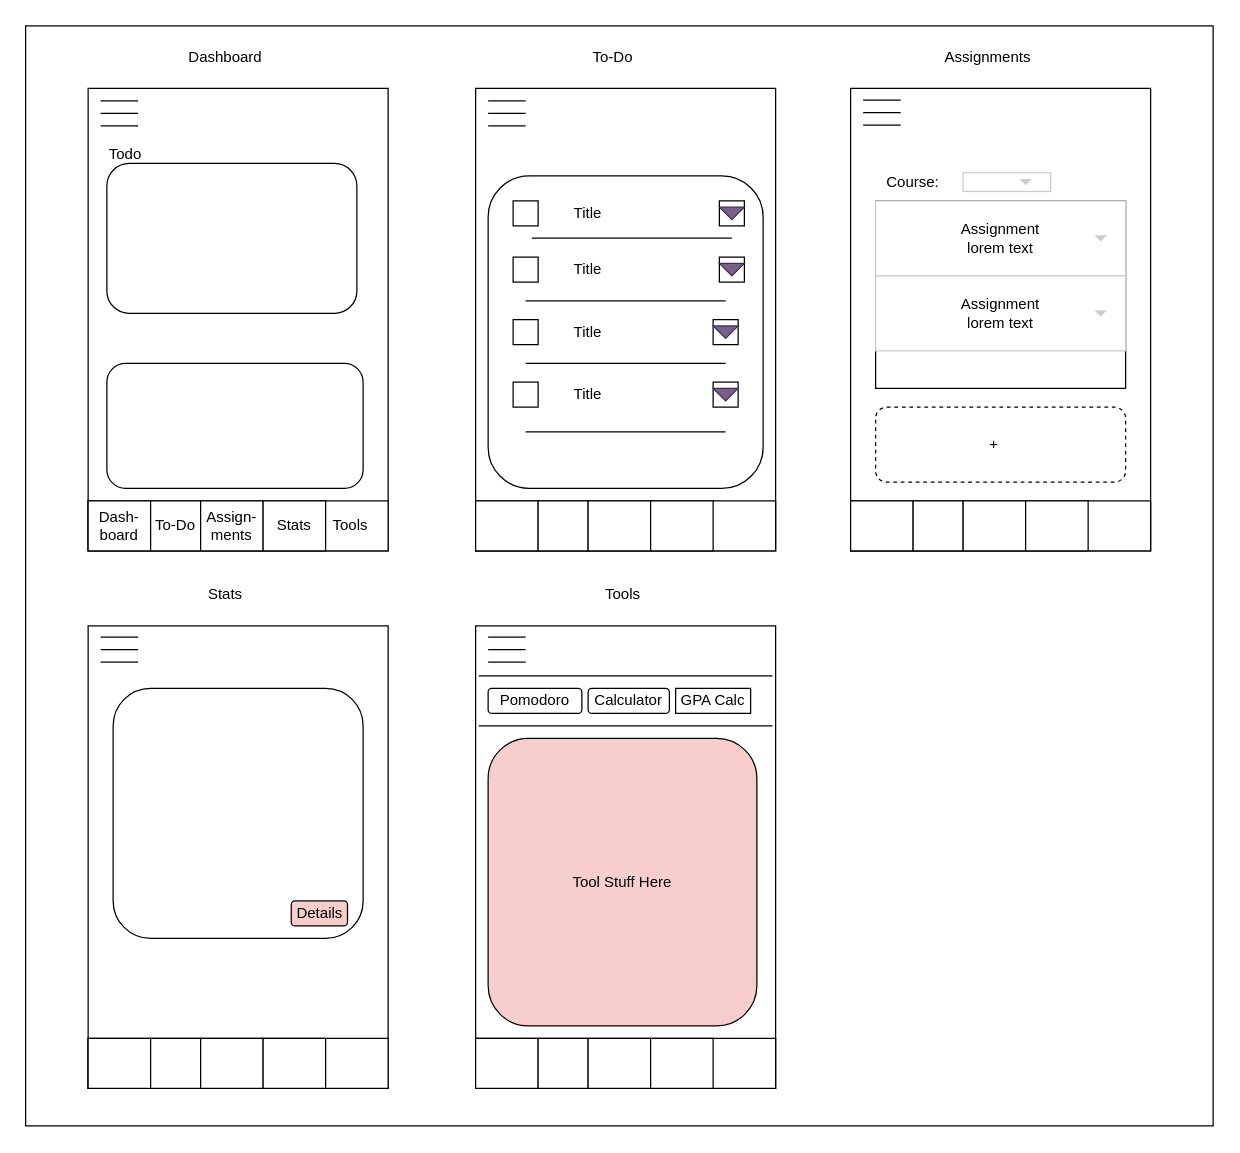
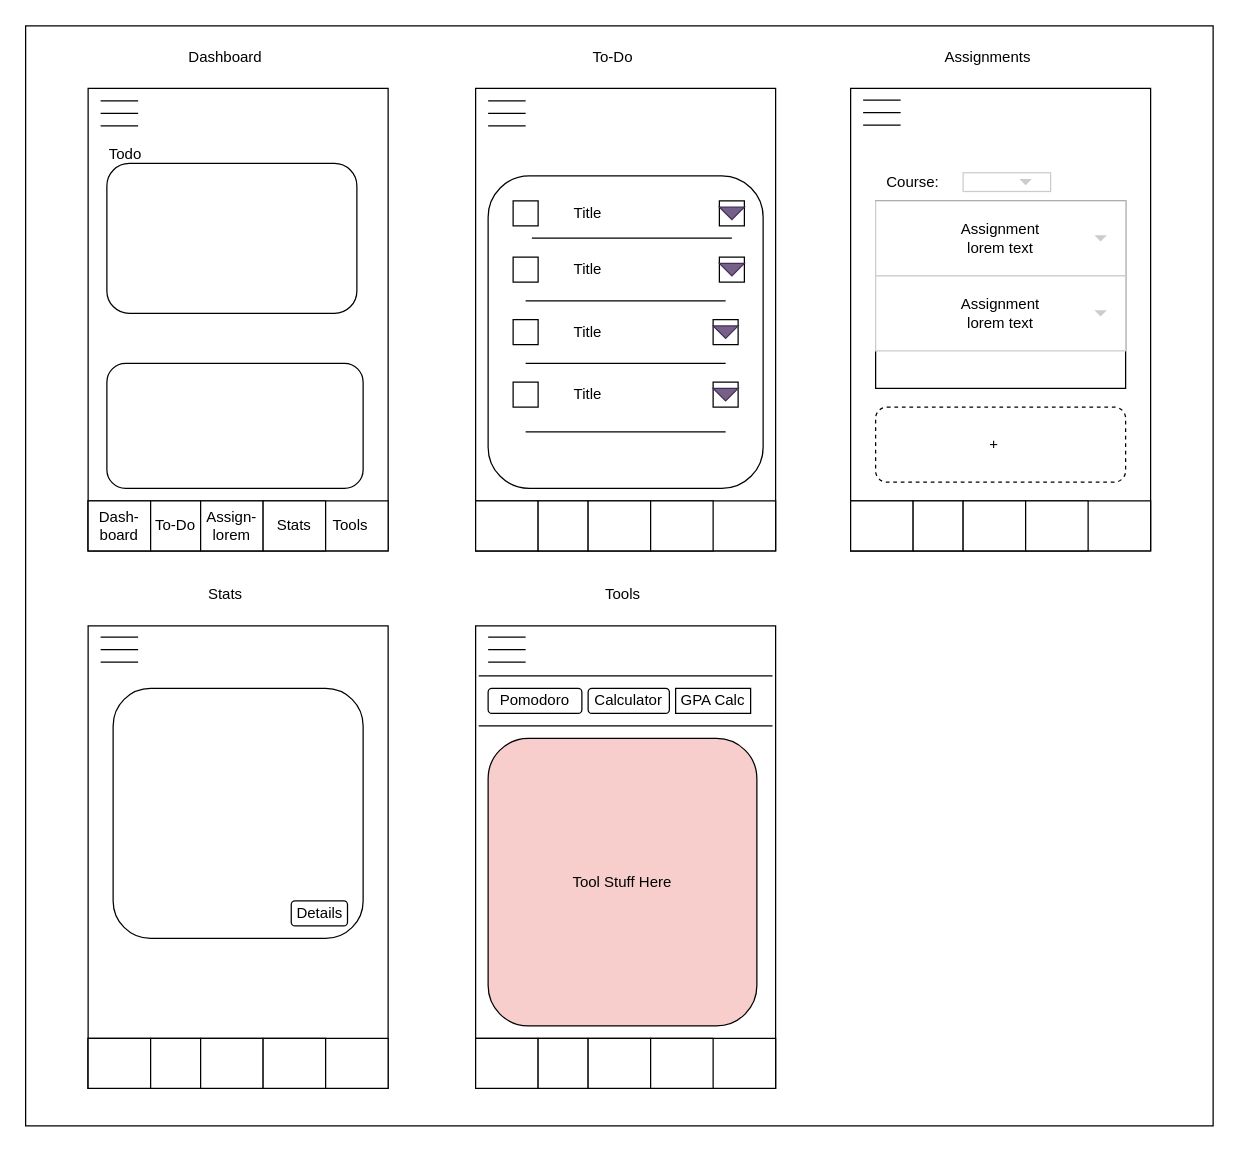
node "Assign-ments": label "Assign-ments" -> "Assign-lorem"
node "Details": fillcolor #f8cecc -> #ffffff
